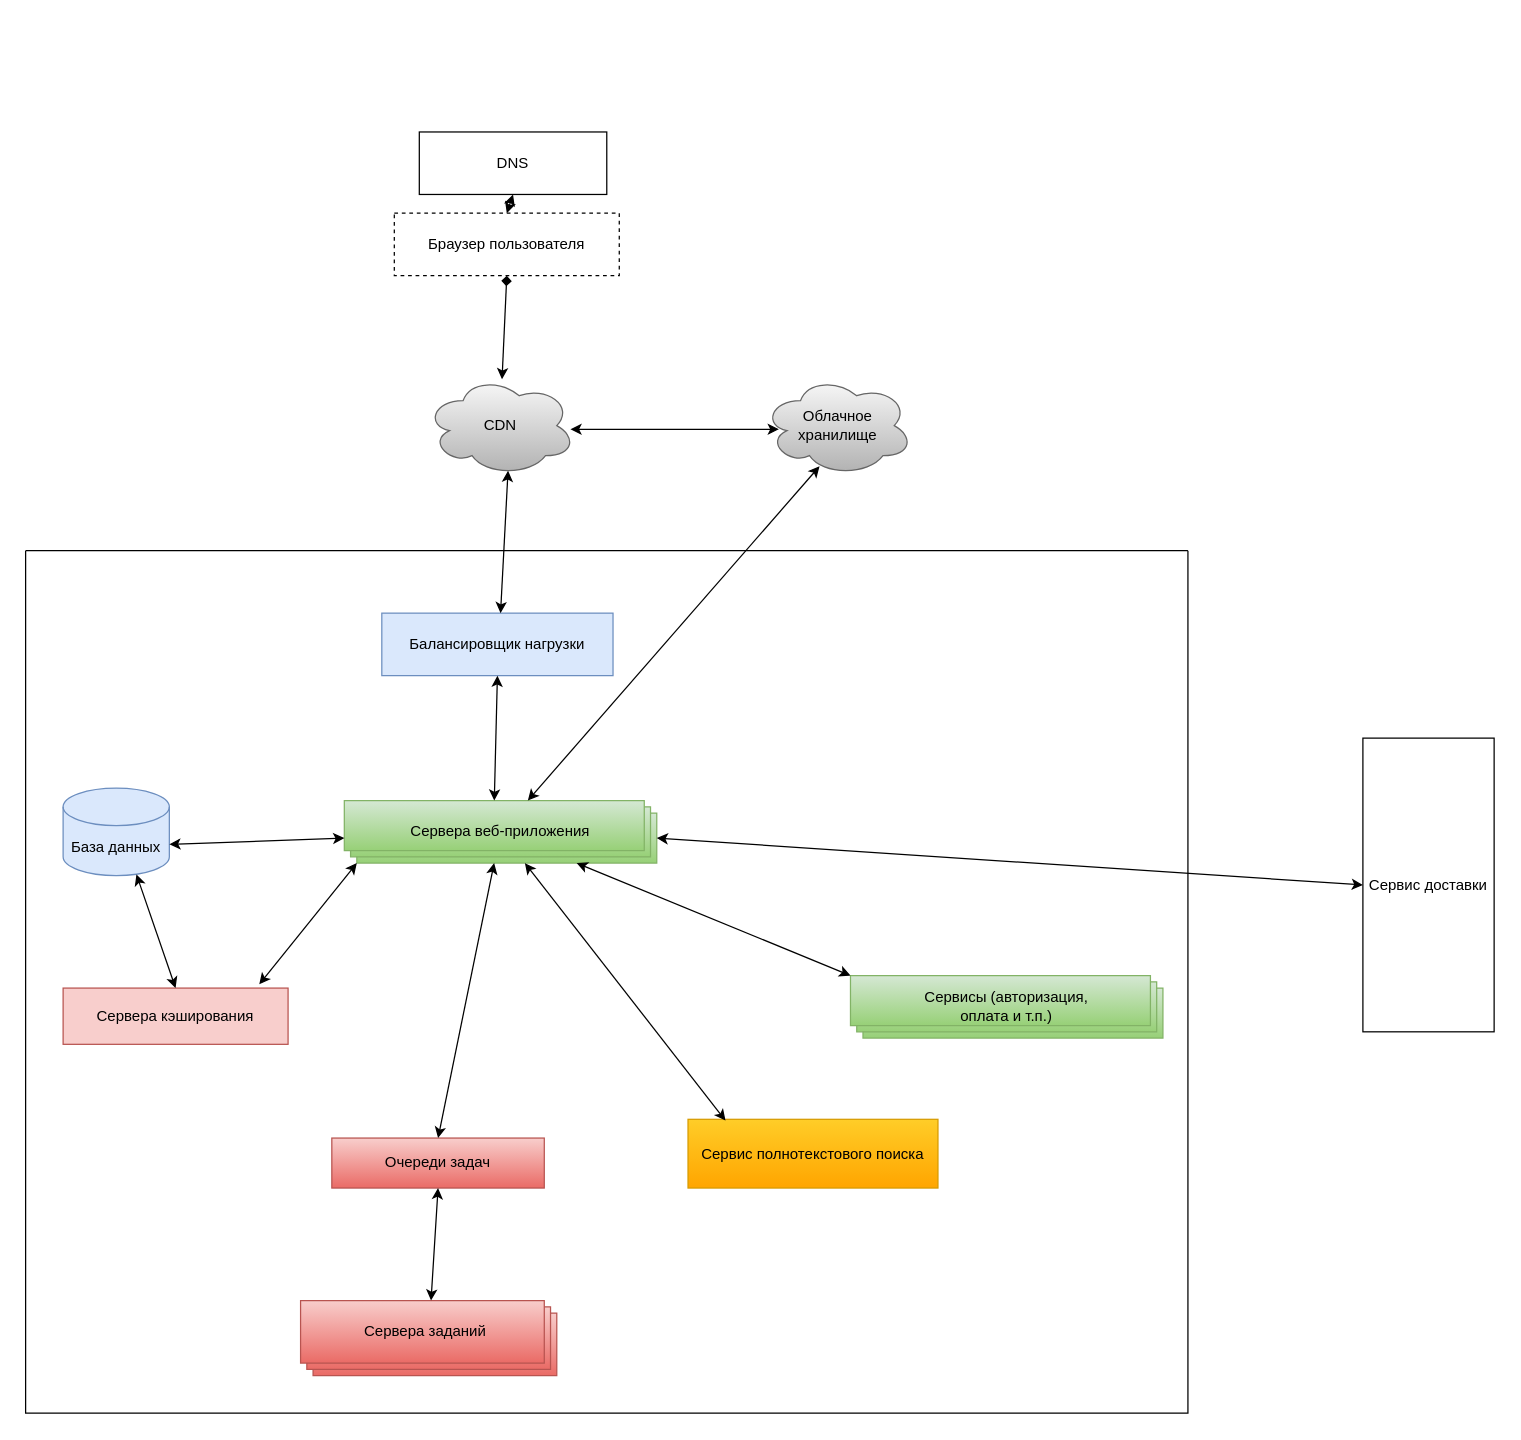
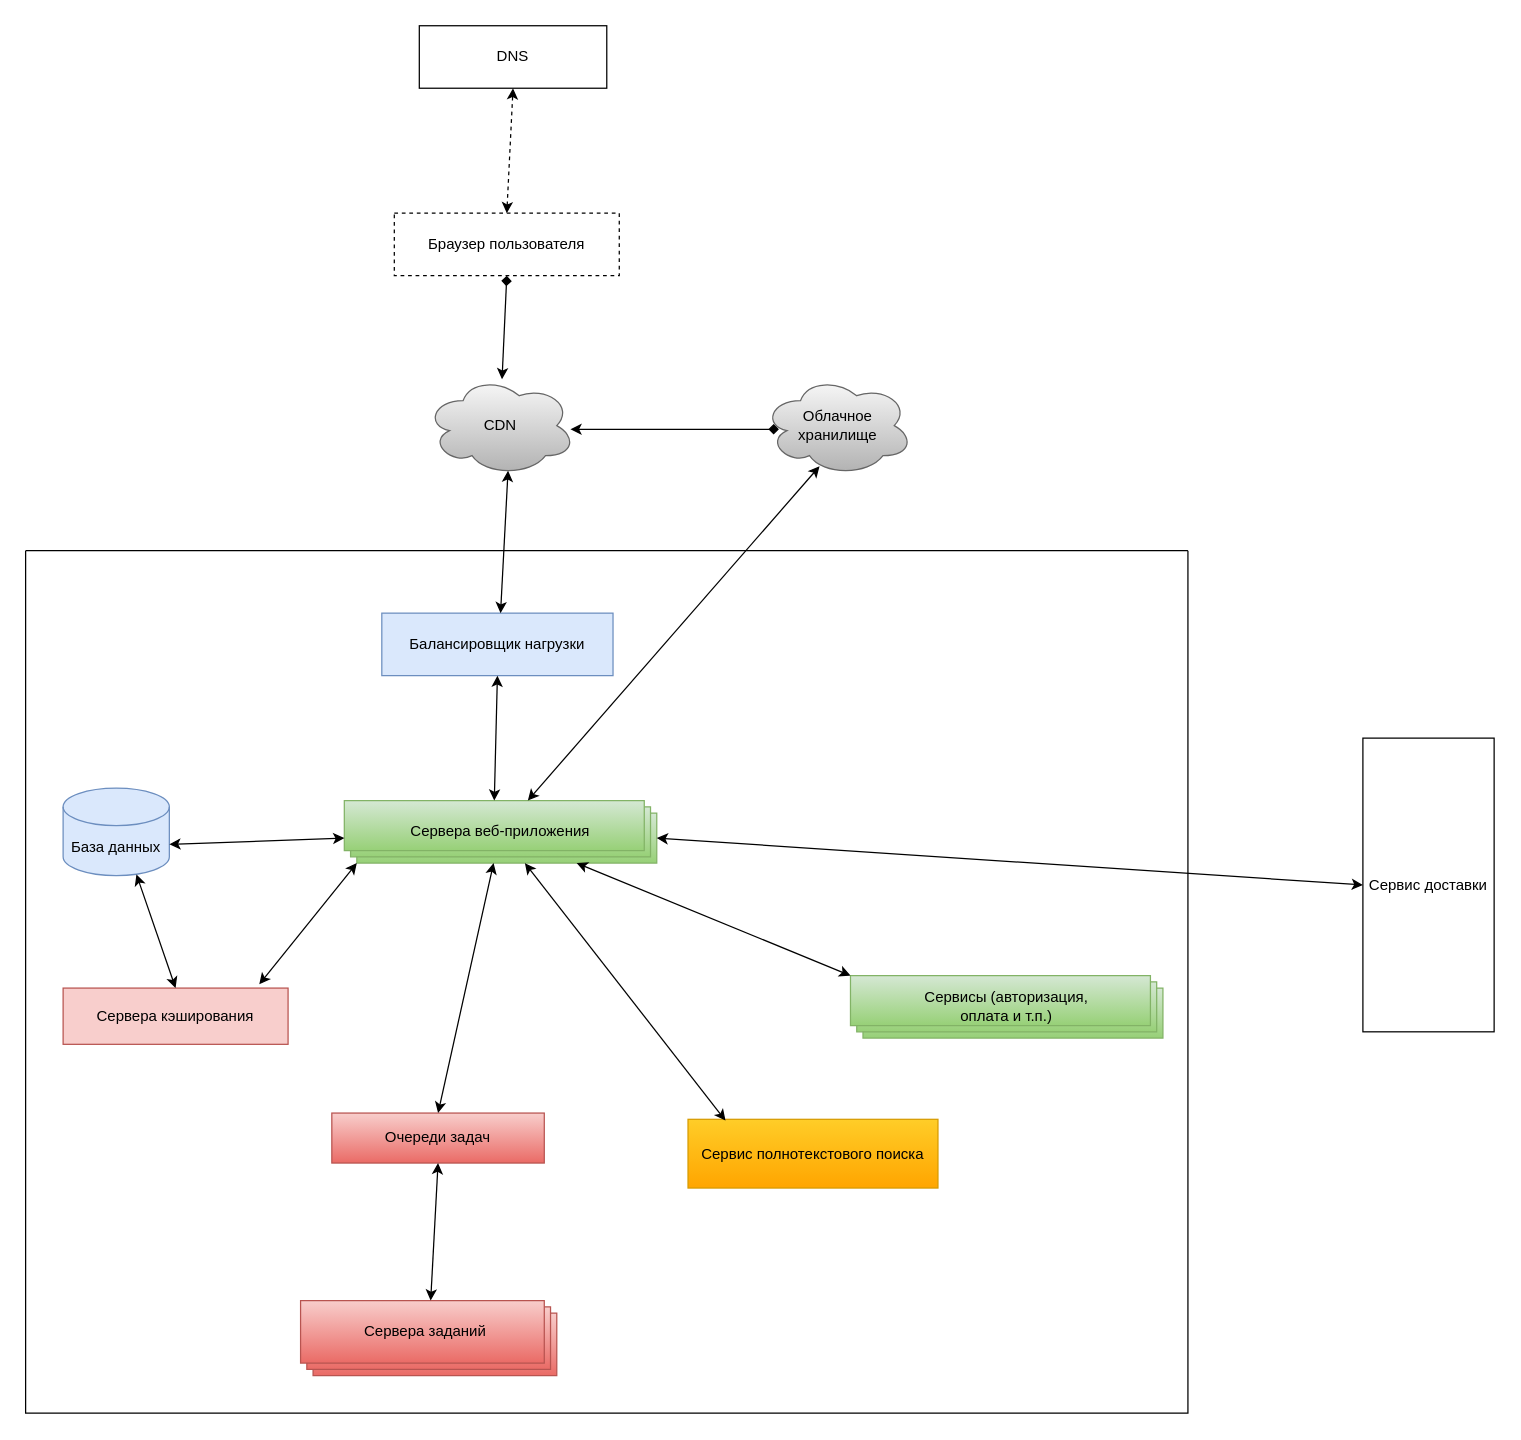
node "DNS": moved (513, 163) -> (513, 57)
edge "CDN" -- "Облачное хранилище": arrowhead classic -> diamond
node "Очереди задач": moved (438, 1163) -> (438, 1138)
